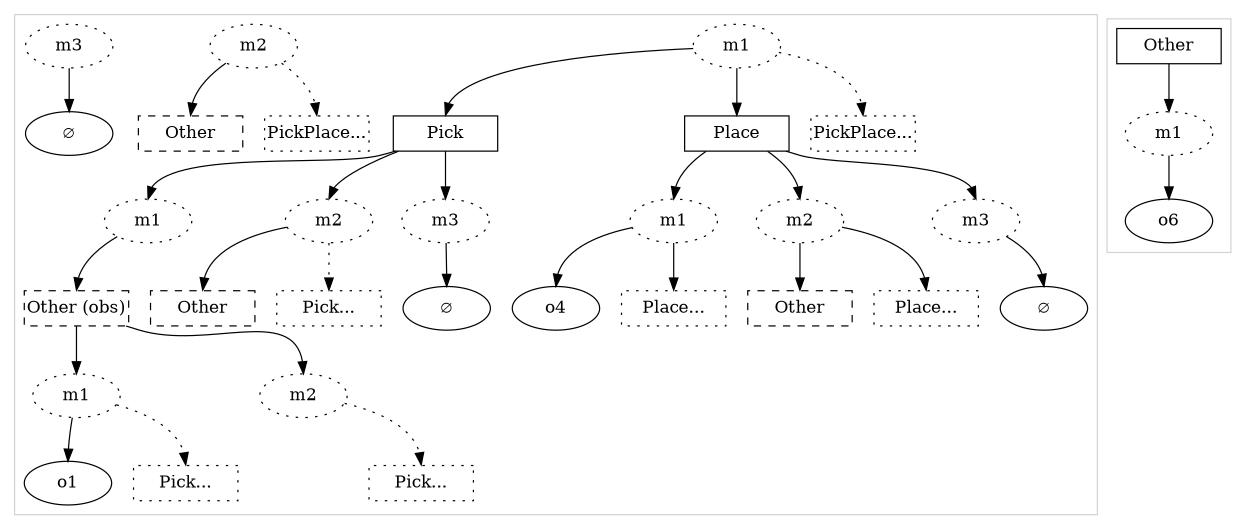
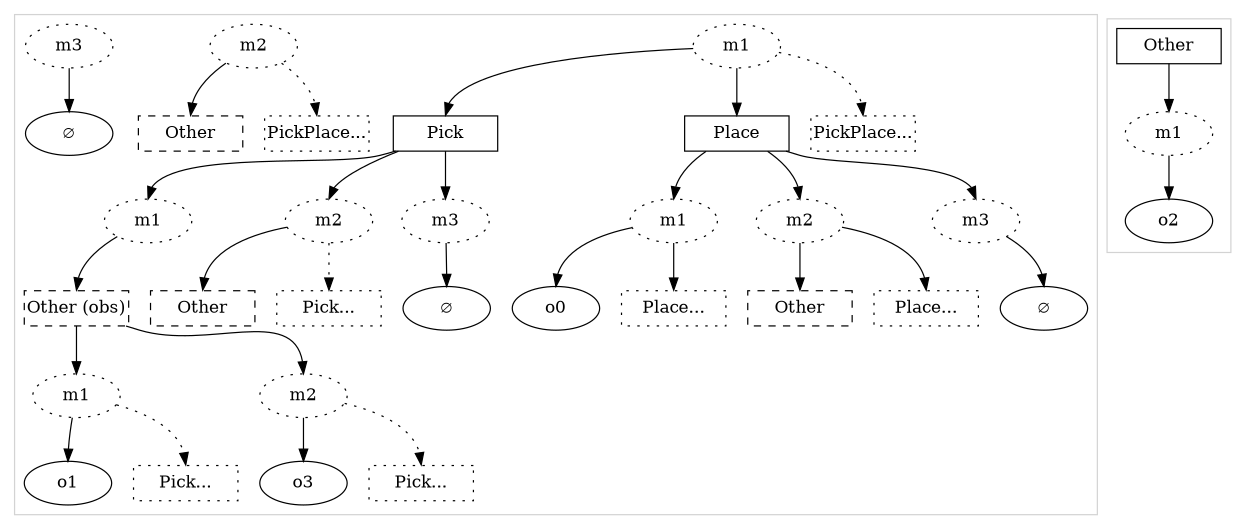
node "o6": label "o6" -> "o2"
node "o4": label "o4" -> "o0"
node "o3": added
